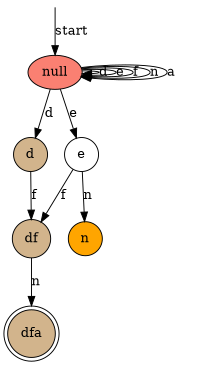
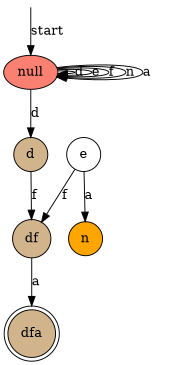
edge "null" -> "e": removed, label "e"
edge "e" -> "n": label "n" -> "a"
edge "df" -> "dfa": label "n" -> "a"
